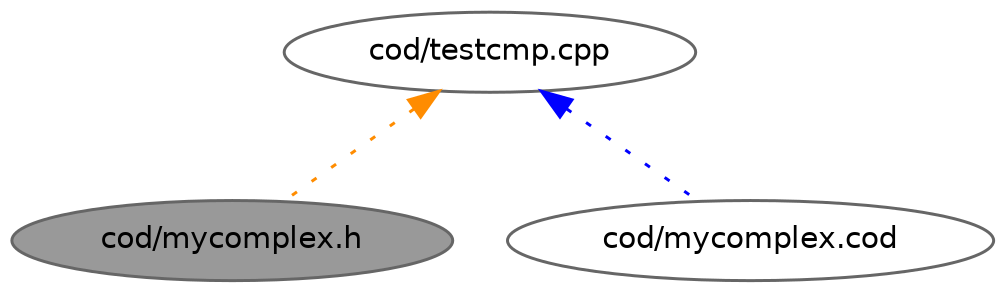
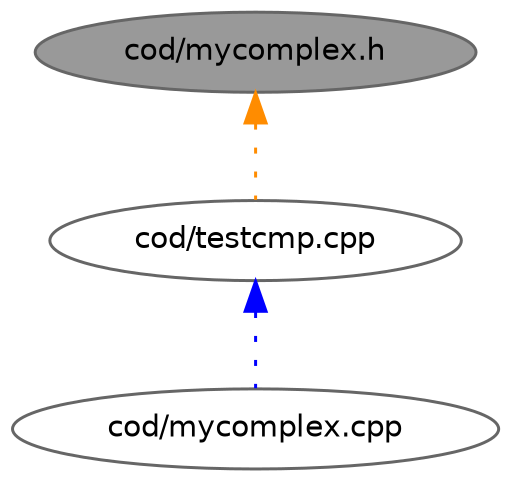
edge "cod/mycomplex.h" -> "cod/testcmp.cpp": reversed
node "cod/mycomplex.cod": label "cod/mycomplex.cod" -> "cod/mycomplex.cpp"
